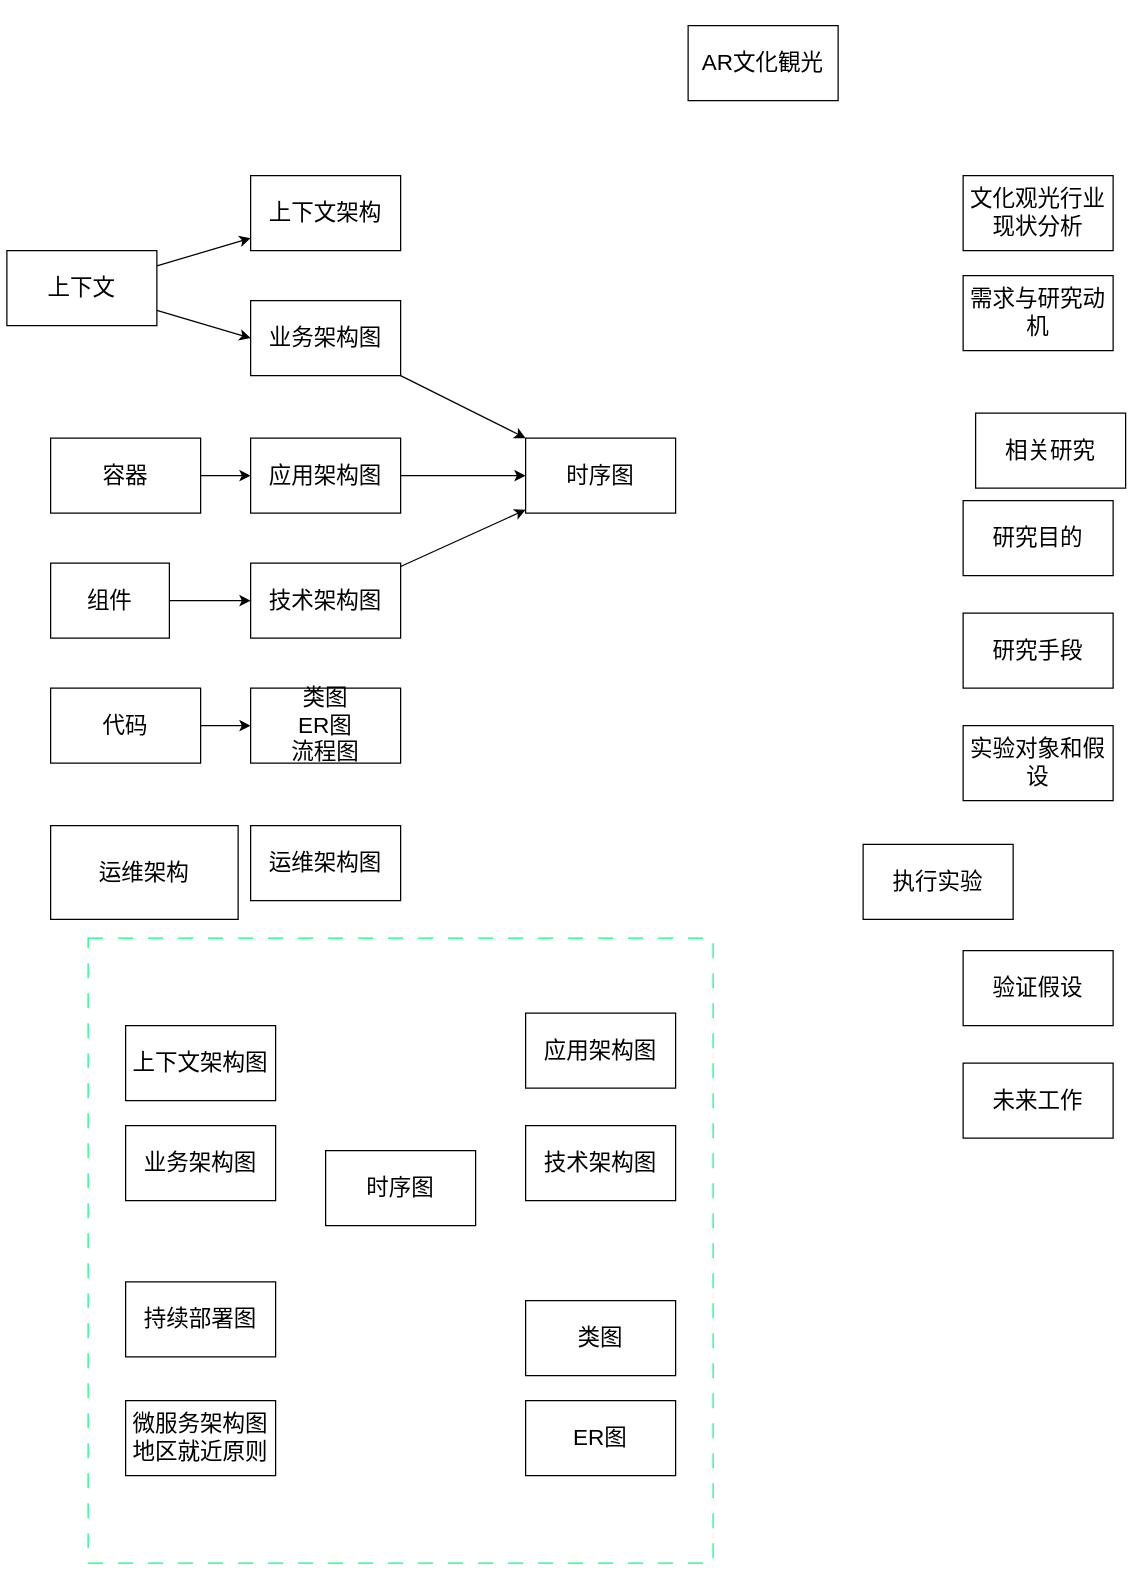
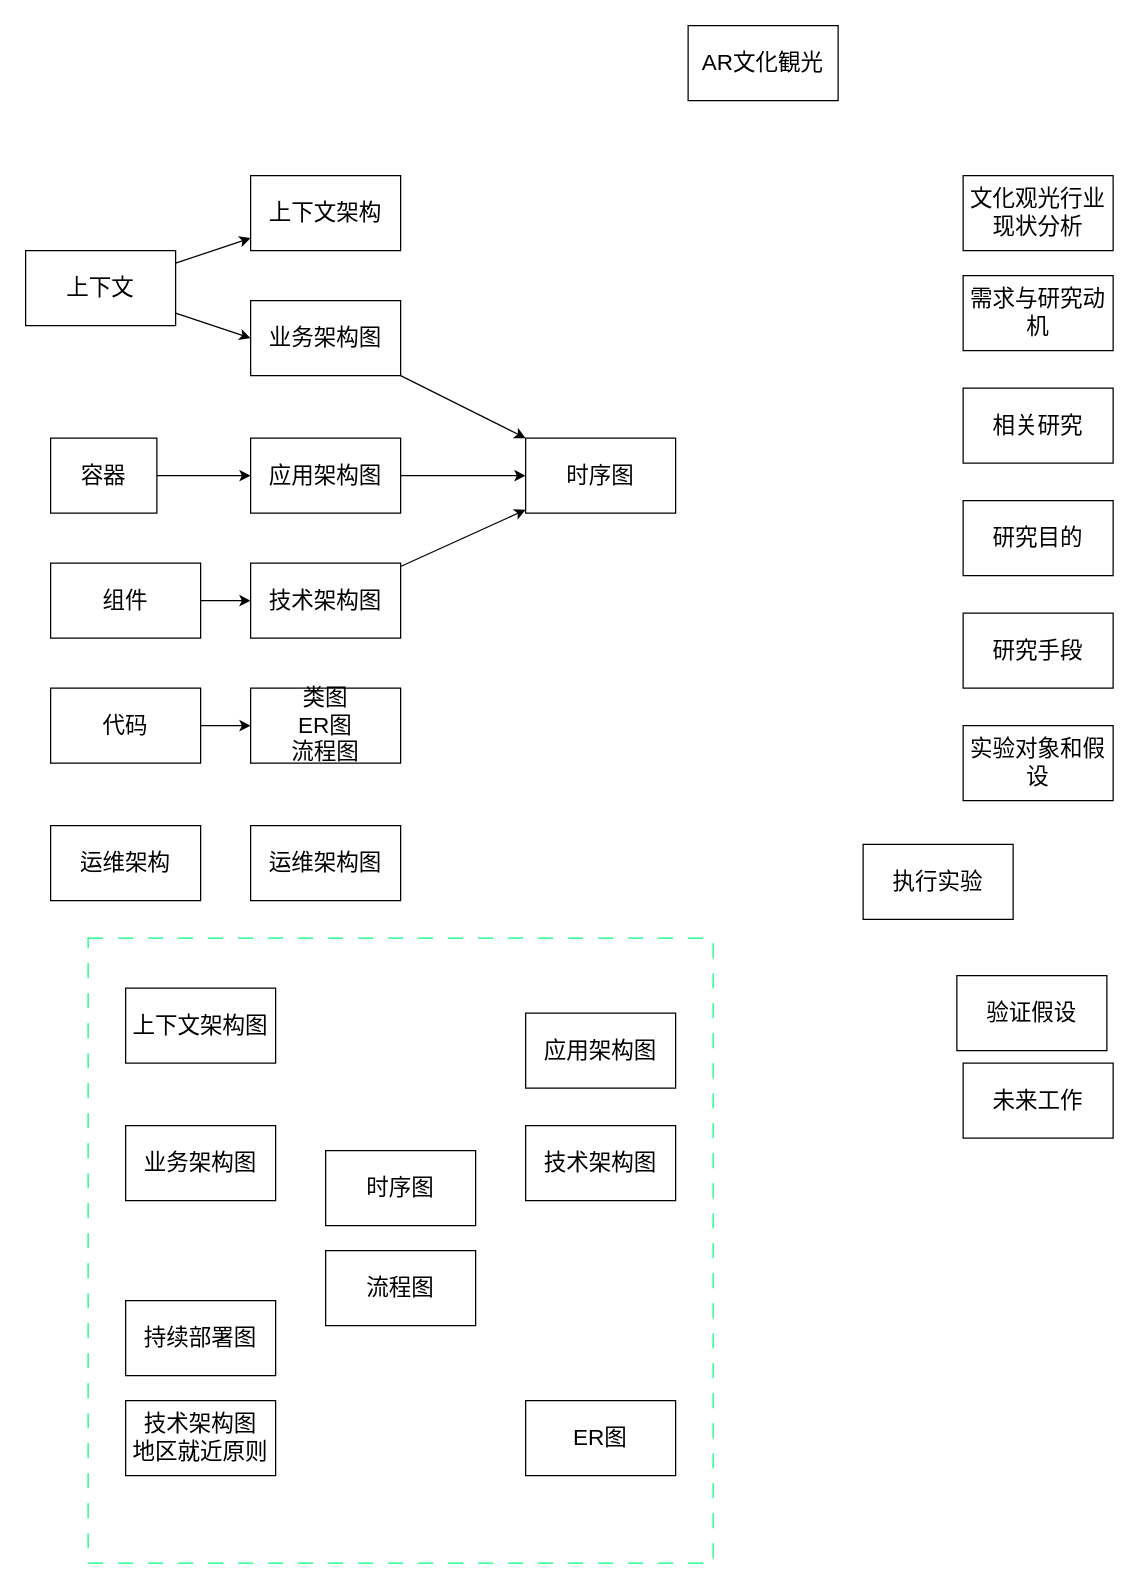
node "上下文": moved (82, 288) -> (101, 288)
node "相关研究": moved (1051, 451) -> (1038, 426)
node "容器": size 150x75 -> 106x75
node "组件": size 119x75 -> 150x75
node "运维架构": size 188x94 -> 150x75
node "验证假设": moved (1038, 988) -> (1032, 1013)
node "上下文架构图": moved (201, 1063) -> (201, 1026)
node "流程图": added
node "持续部署图": moved (201, 1319) -> (201, 1338)
node "类图": removed
node "微服务架构图 地区就近原则": label "微服务架构图 地区就近原则" -> "技术架构图 地区就近原则"
